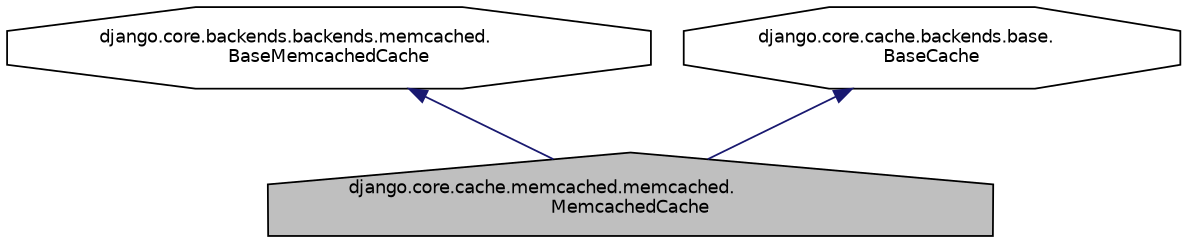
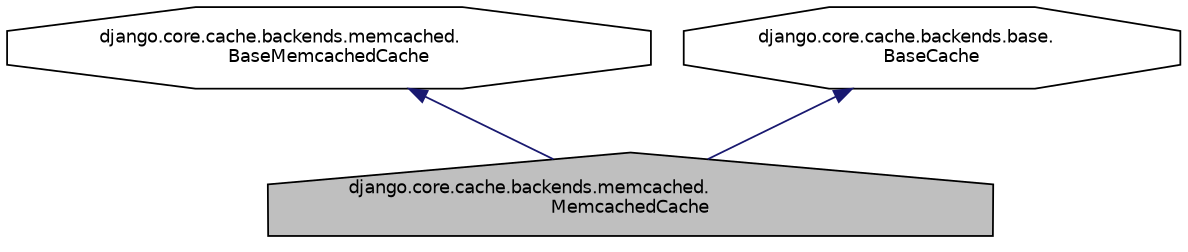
node "django.core.backends.backends.memcached. BaseMemcachedCache": label "django.core.backends.backends.memcached. BaseMemcachedCache" -> "django.core.cache.backends.memcached. BaseMemcachedCache"
node "django.core.cache.memcached.memcached. MemcachedCache": label "django.core.cache.memcached.memcached. MemcachedCache" -> "django.core.cache.backends.memcached. MemcachedCache"
